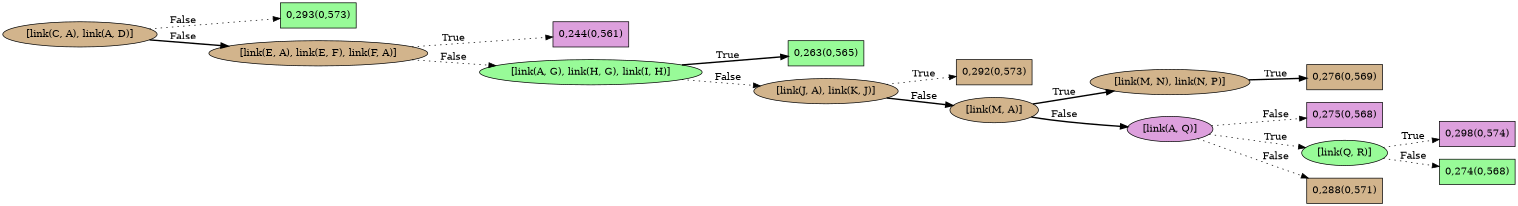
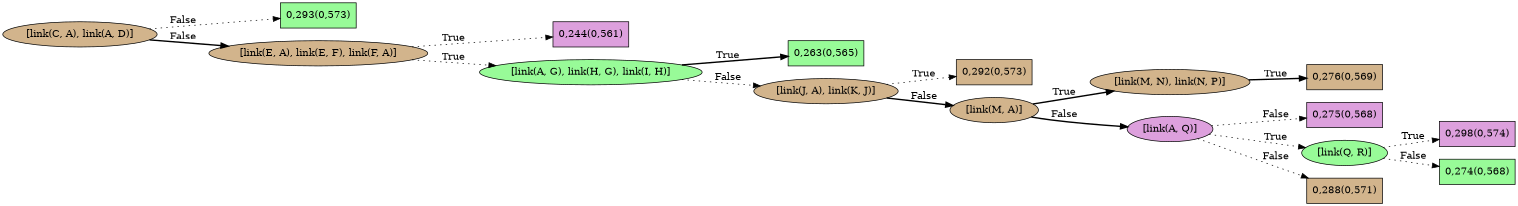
edge "[link(E, A), link(E, F), link(F, A)]" -> "[link(A, G), link(H, G), link(I, H)]": label "False" -> "True"
